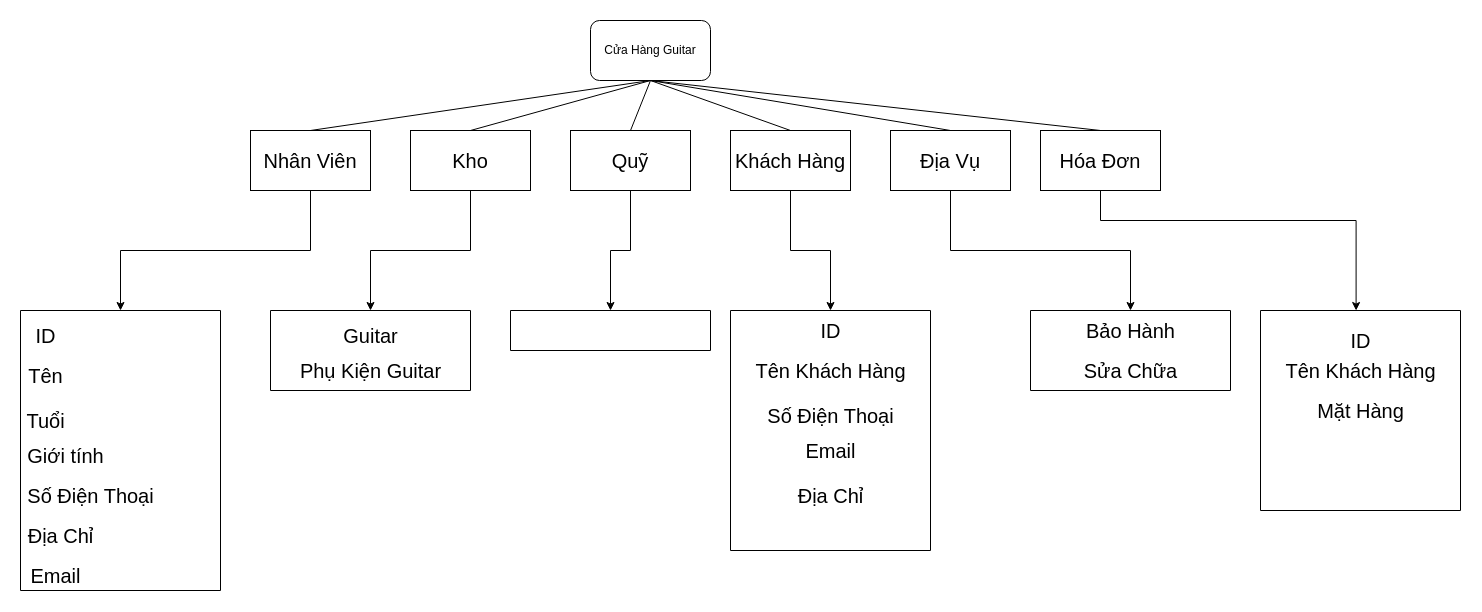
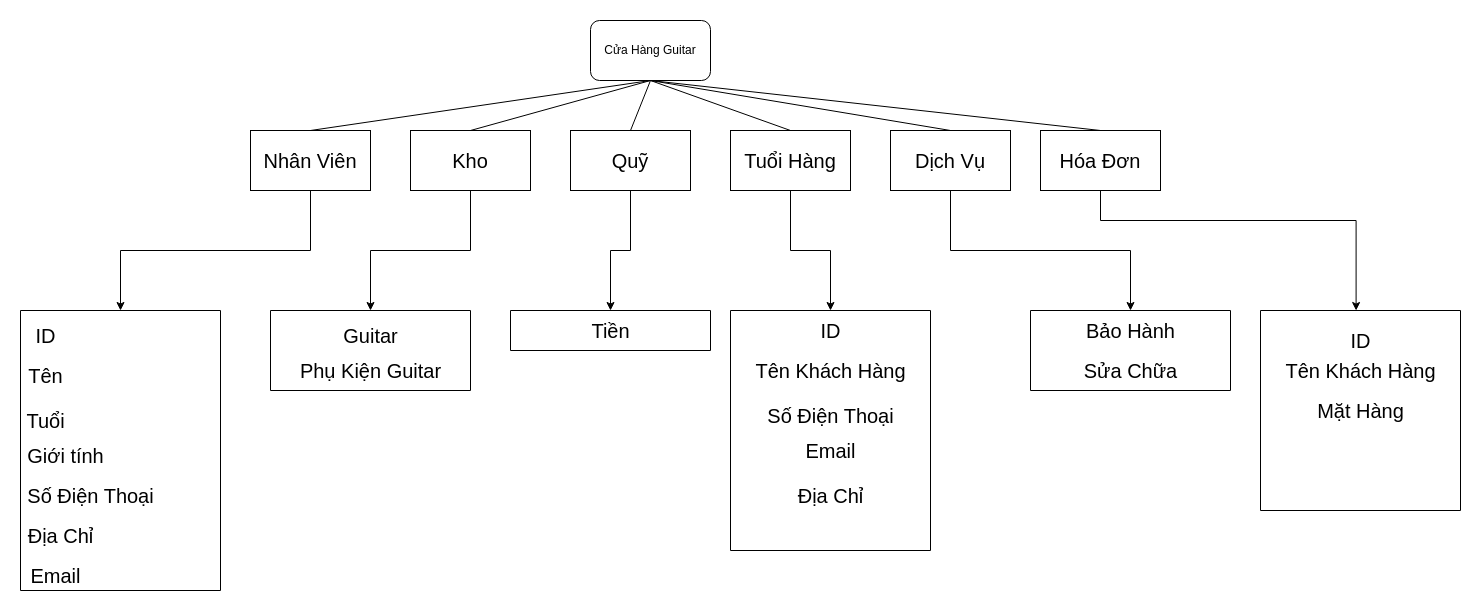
node "Khách Hàng": label "Khách Hàng" -> "Tuổi Hàng"
node "Địa Vụ": label "Địa Vụ" -> "Dịch Vụ"
node "Tiền": added
